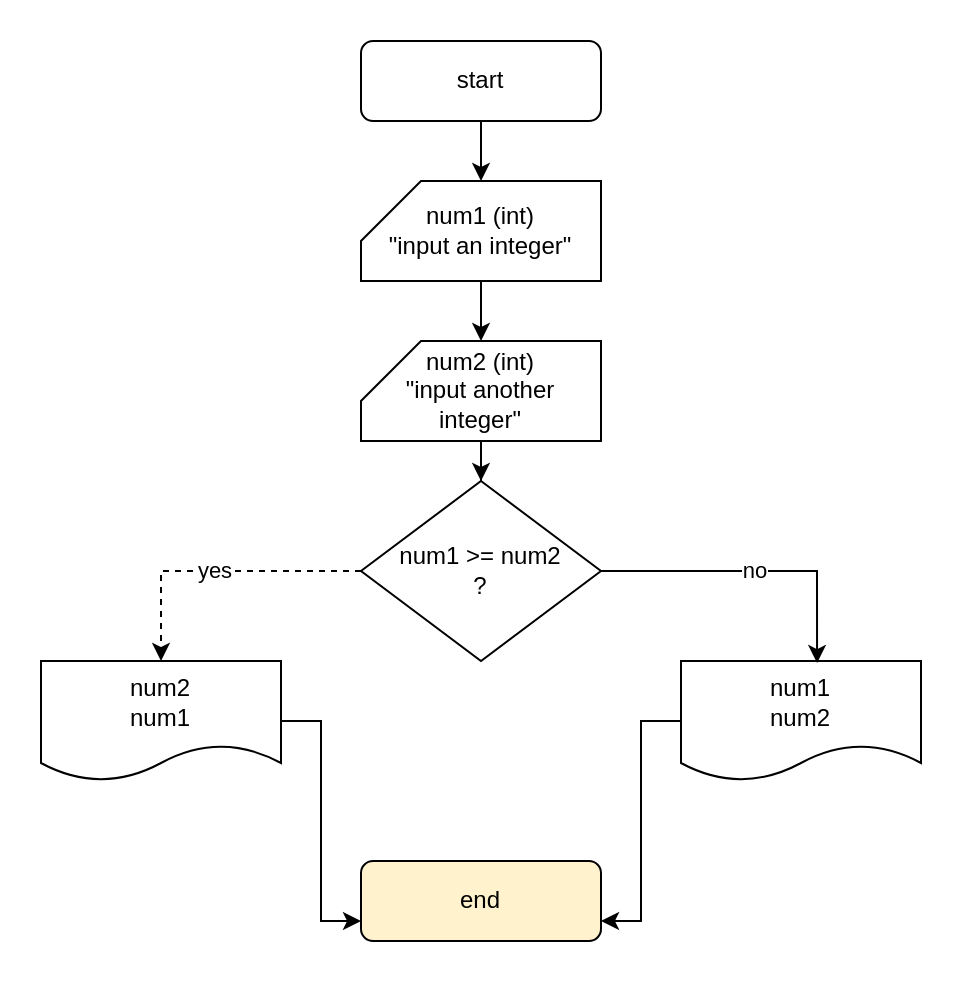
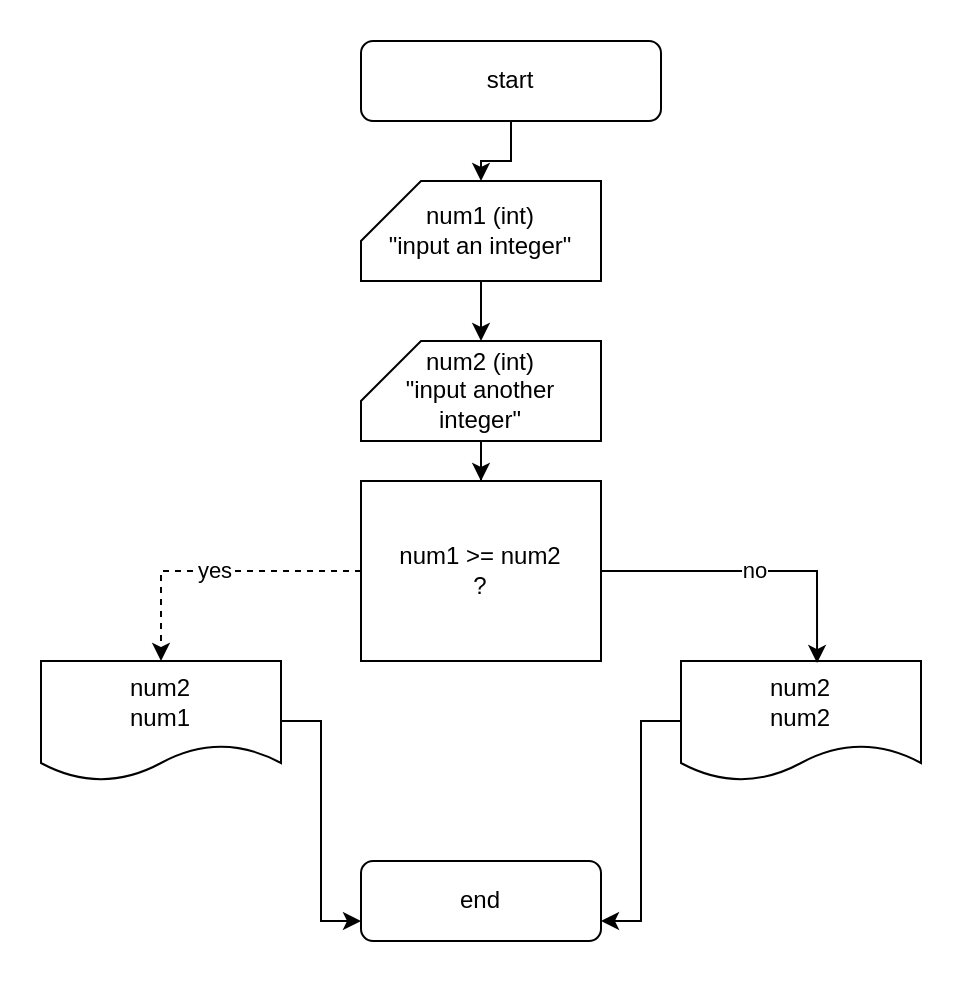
node "start": size 240x80 -> 300x80
node "num1 >= num2 ?": shape diamond -> rectangle
node "num1 num2": label "num1 num2" -> "num2 num2"
node "end": fillcolor #fff2cc -> #ffffff
